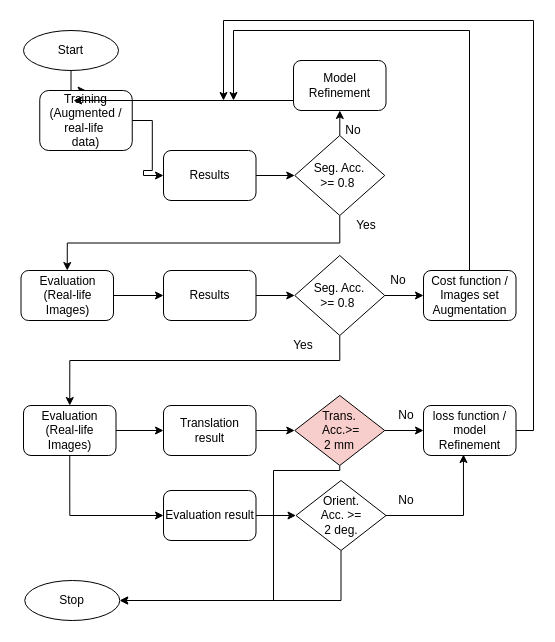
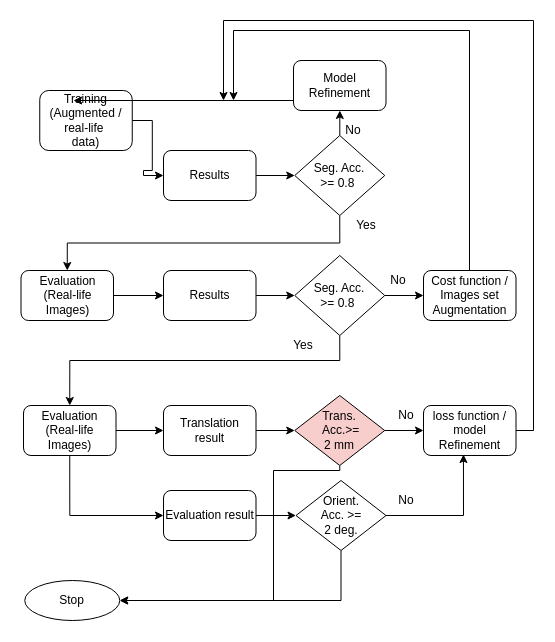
node "Start": removed
edge "Start" -> "Training (Augmented / real-life data)": removed
